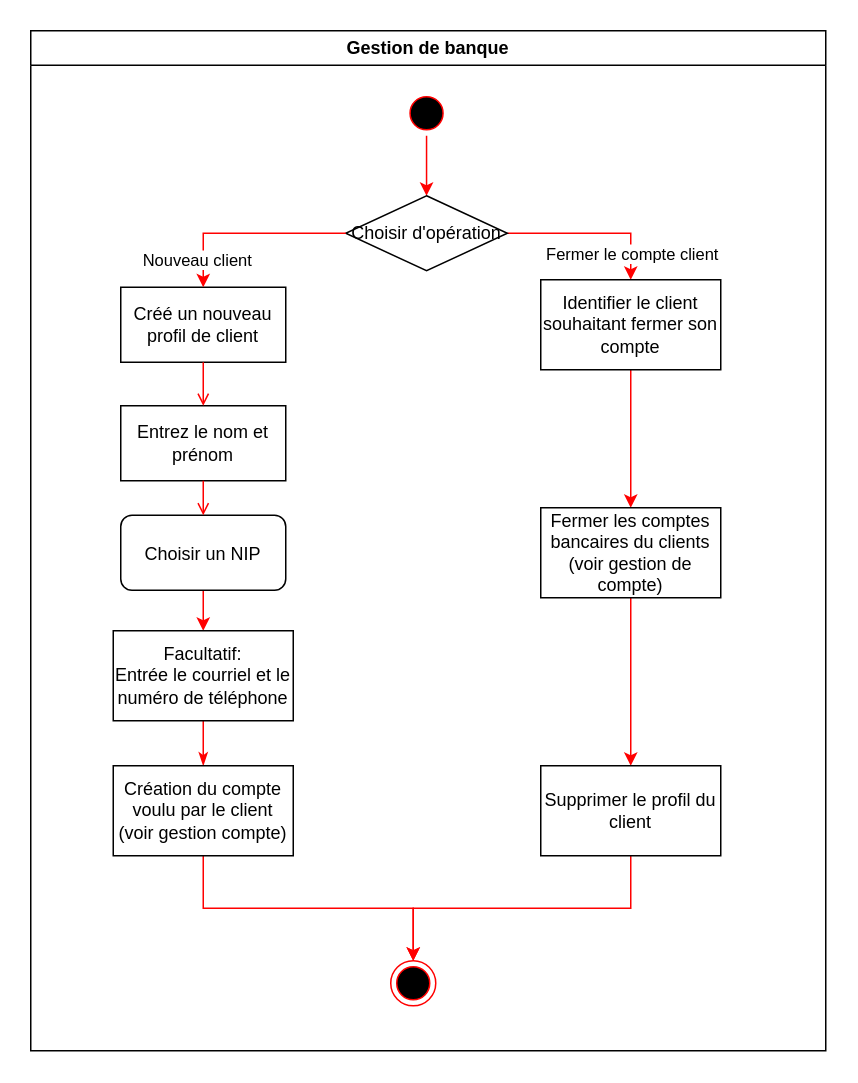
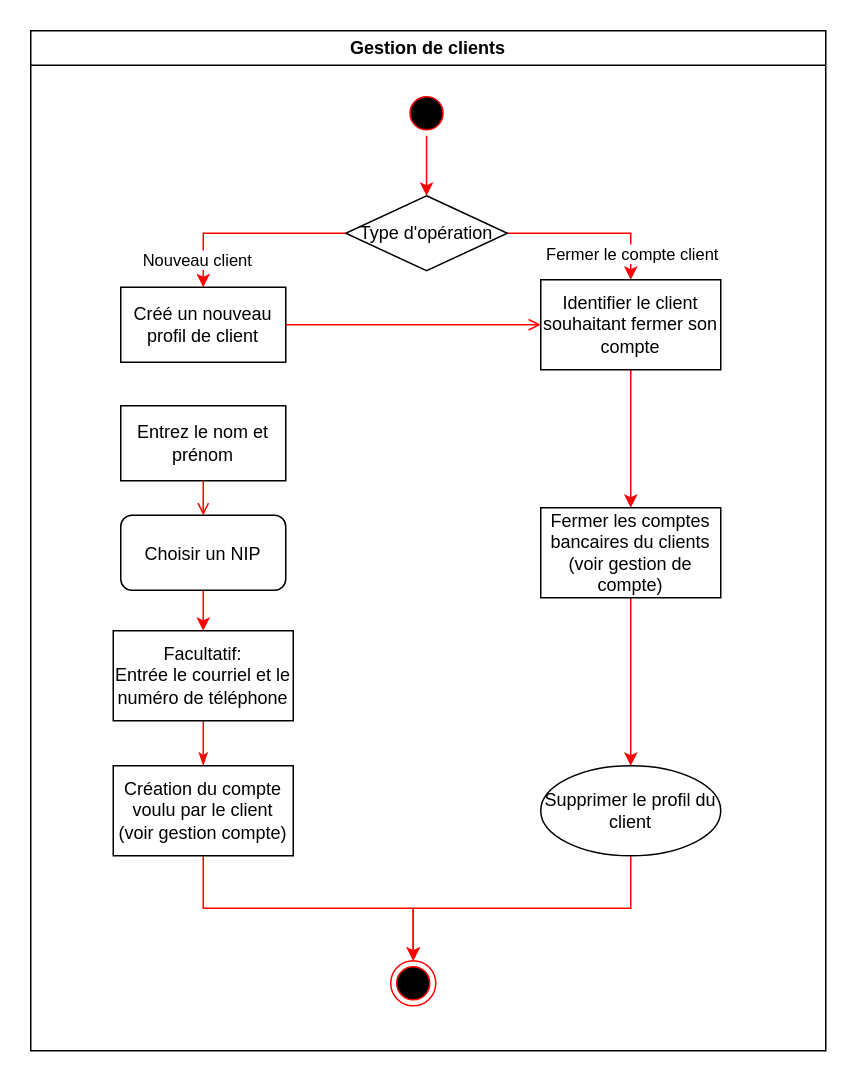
node "Gestion de banque": label "Gestion de banque" -> "Gestion de clients"
node "Choisir d'opération": label "Choisir d'opération" -> "Type d'opération"
edge "Créé un nouveau profil de client" -> "Entrez le nom et prénom": now "Créé un nouveau profil de client" -> "Identifier le client souhaitant fermer son compte"
node "Supprimer le profil du client": shape rectangle -> ellipse
